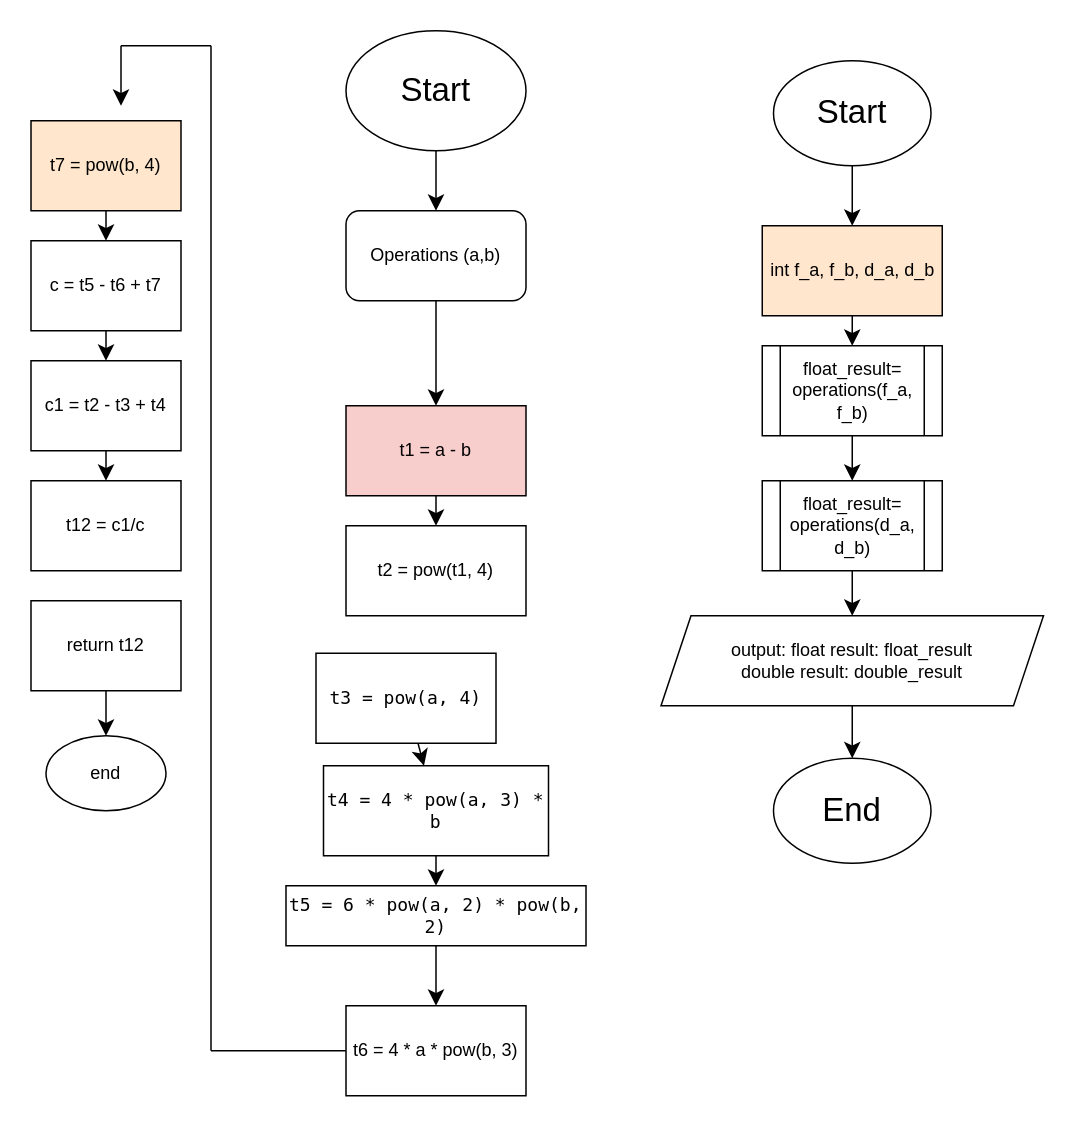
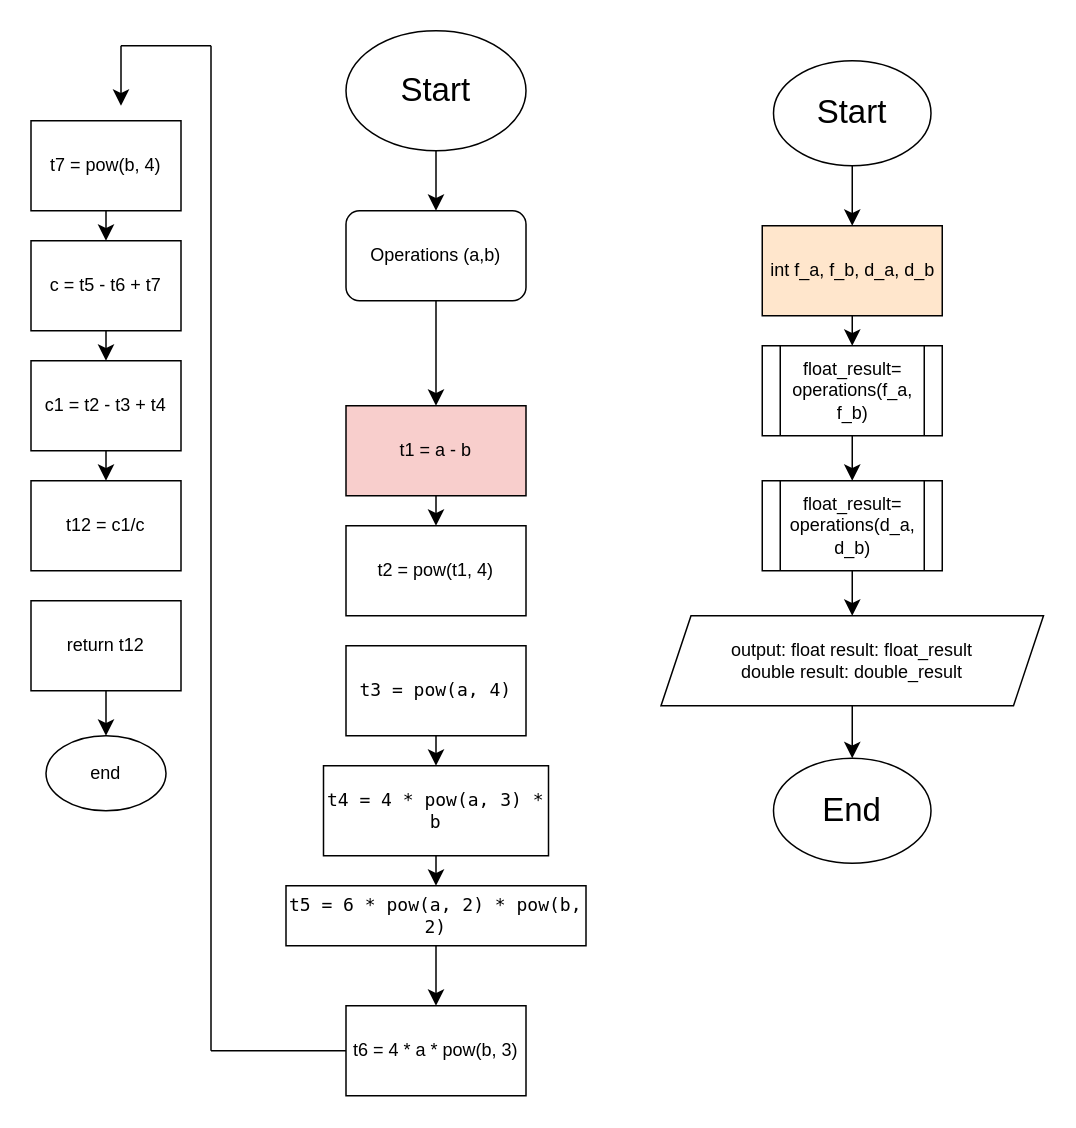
node "t7 = pow(b, 4)": fillcolor #ffe6cc -> #ffffff
node "t3 = pow(a, 4)": moved (406, 698) -> (436, 691)
